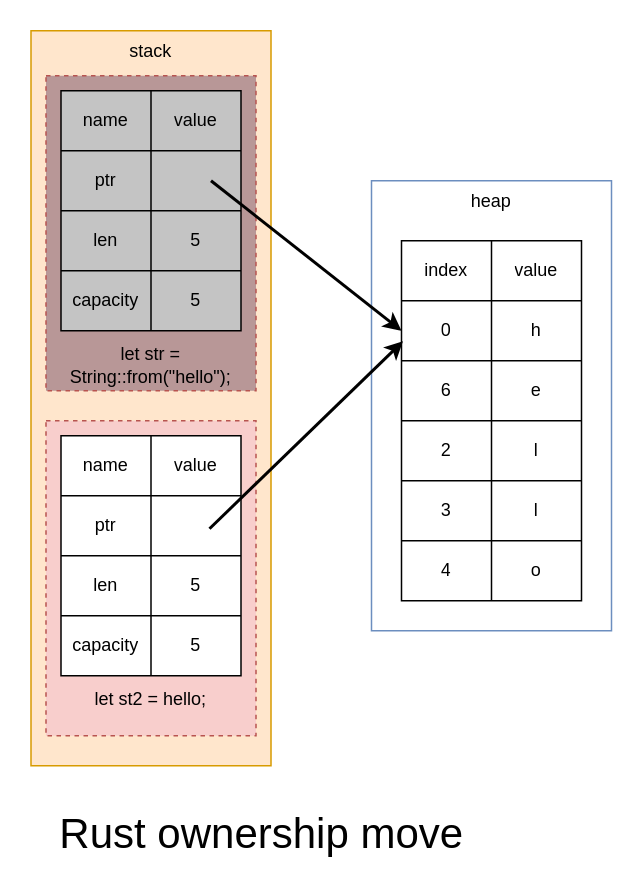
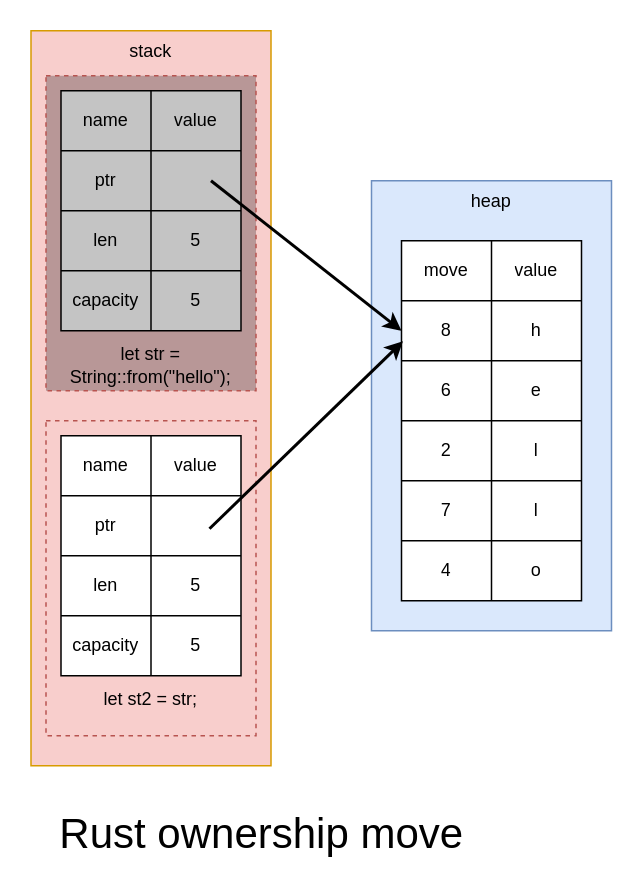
node "heap": fillcolor #ffffff -> #dae8fc
node "index": label "index" -> "move"
node "0": label "0" -> "8"
node "stack": fillcolor #ffe6cc -> #f8cecc
node "3": label "3" -> "7"
node "let st2 = hello;": label "let st2 = hello;" -> "let st2 = str;"
